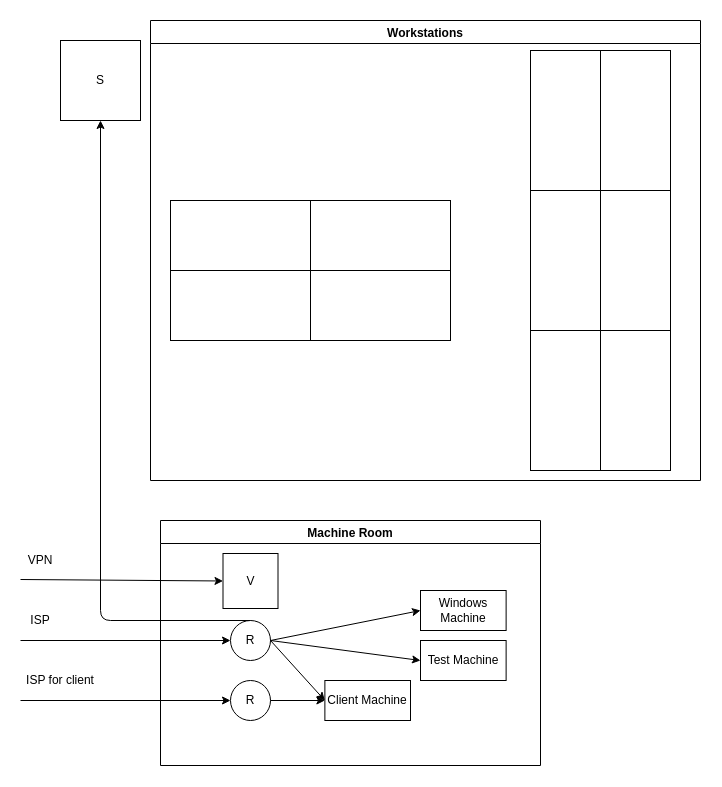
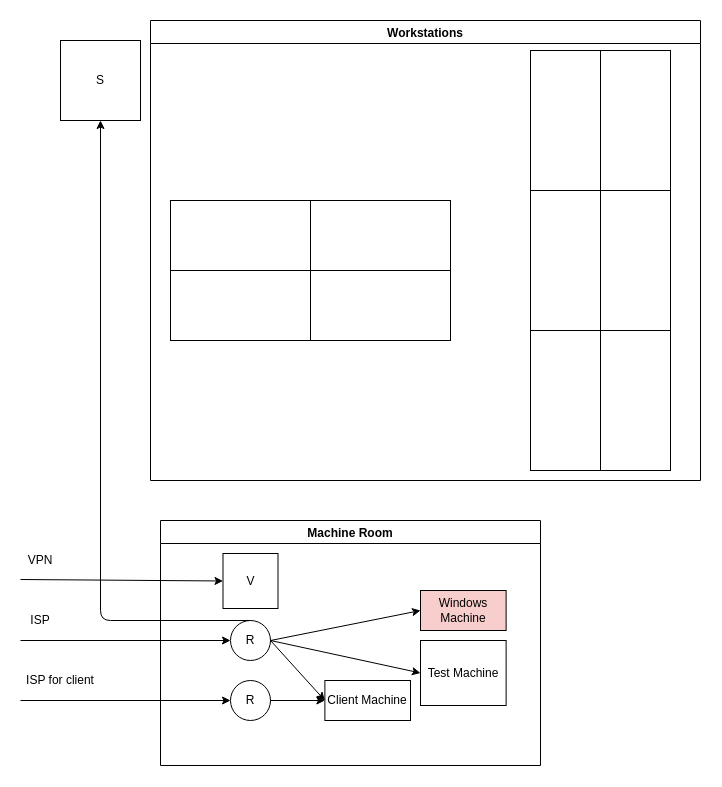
node "Windows Machine": fillcolor #ffffff -> #f8cecc
node "Test Machine": size 86x40 -> 86x65
